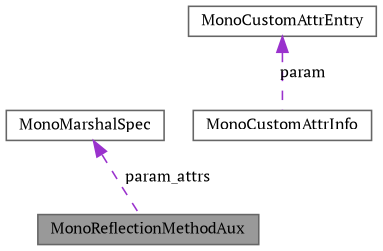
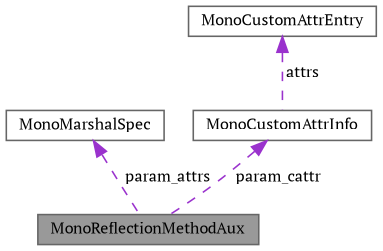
edge "MonoCustomAttrInfo" -> "MonoCustomAttrEntry": label " param" -> " attrs"
edge "MonoReflectionMethodAux" -> "MonoCustomAttrInfo": added, label "param_cattr"
